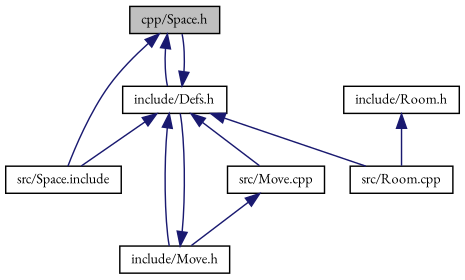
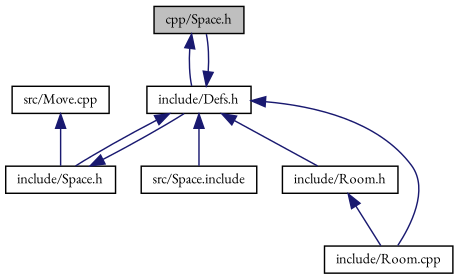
edge "src/Space.include" -> "cpp/Space.h": removed
edge "src/Move.cpp" -> "include/Defs.h": now "include/Room.h" -> "include/Defs.h"
node "src/Room.cpp": label "src/Room.cpp" -> "include/Room.cpp"
node "include/Move.h": label "include/Move.h" -> "include/Space.h"
